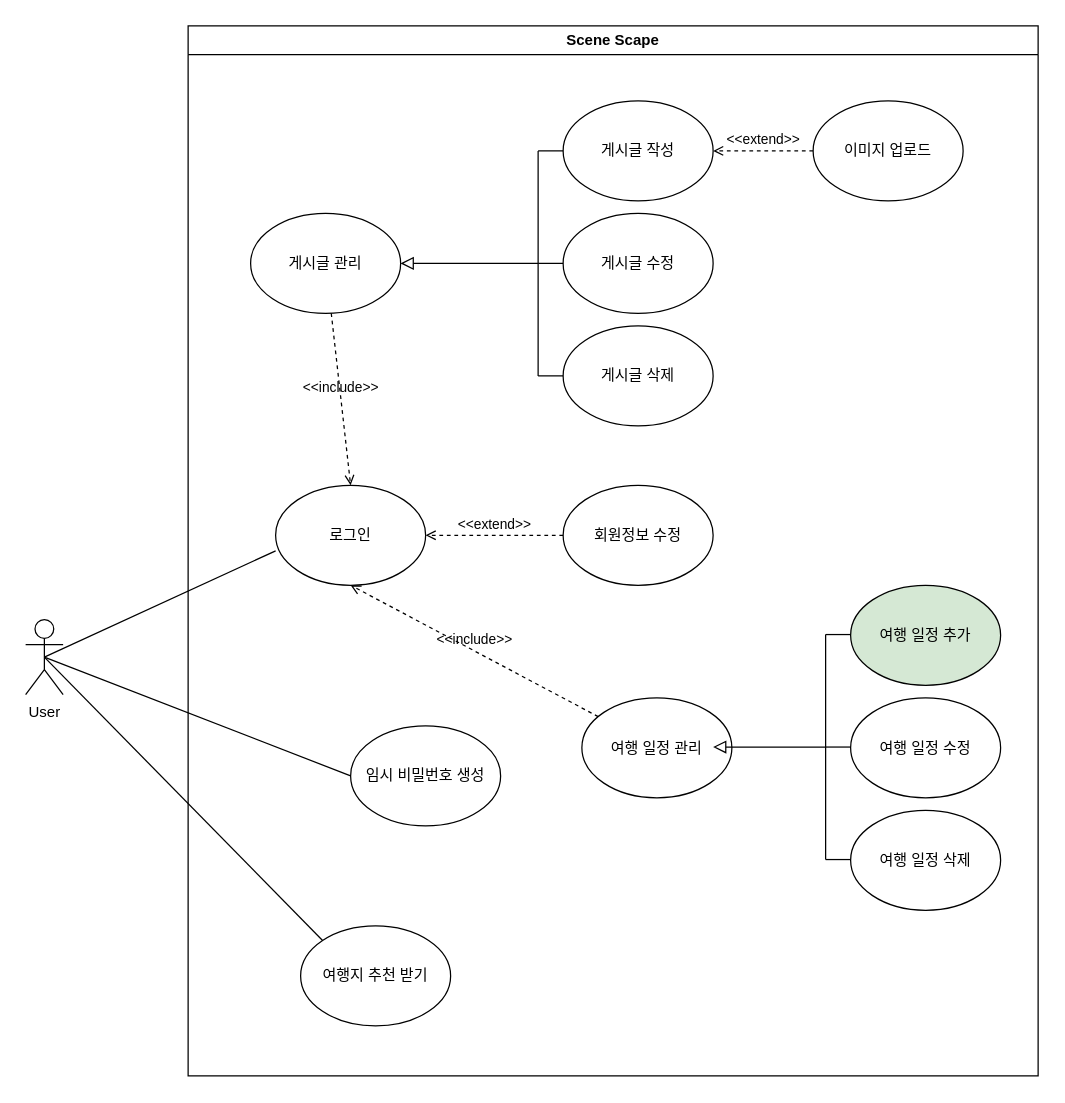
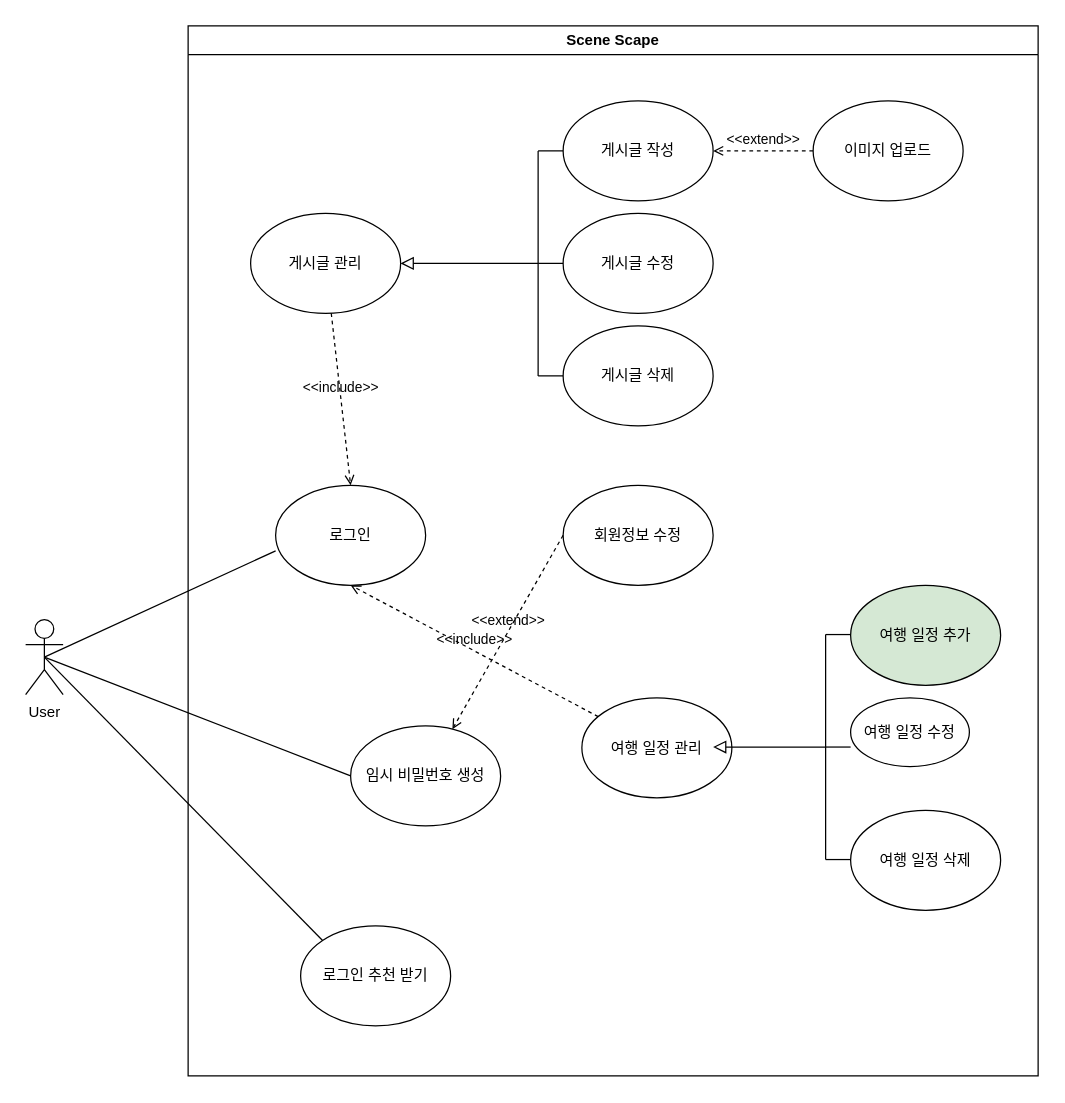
edge "회원정보 수정" -> "로그인": now "회원정보 수정" -> "임시 비밀번호 생성"
node "여행 일정 수정": size 150x100 -> 119x69
node "여행지 추천 받기": label "여행지 추천 받기" -> "로그인 추천 받기"
